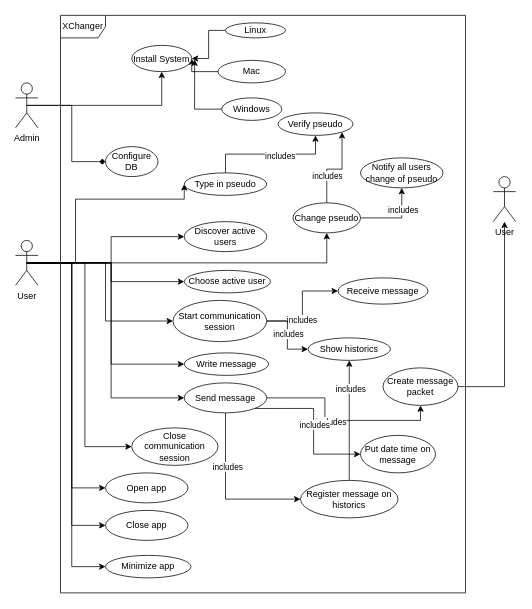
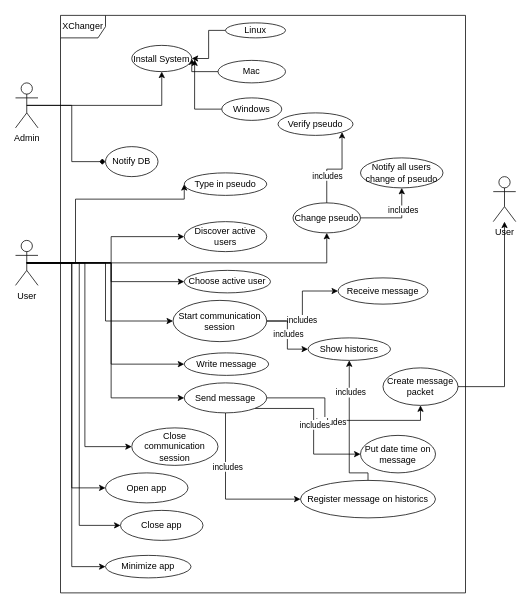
edge "Type in pseudo" -> "Verify pseudo": removed, label "includes"
node "Configure DB": label "Configure DB" -> "Notify DB"
node "Register message on historics": size 98x38 -> 135x38
node "Close app": moved (147, 525) -> (162, 525)
